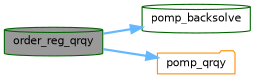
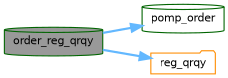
node "pomp_backsolve": label "pomp_backsolve" -> "pomp_order"
node "pomp_qrqy": label "pomp_qrqy" -> "reg_qrqy"
